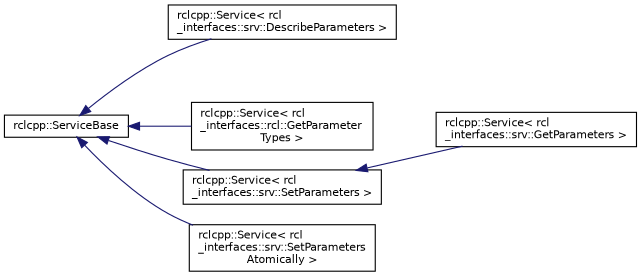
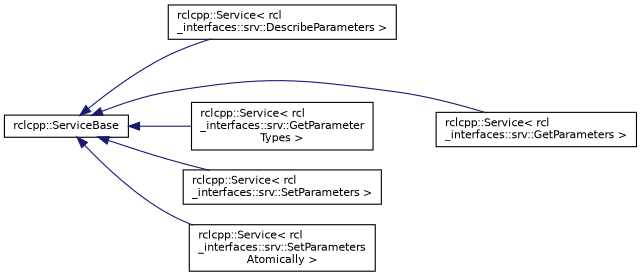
node "rclcpp::Service< rcl _interfaces::rcl::GetParameter Types >": label "rclcpp::Service< rcl _interfaces::rcl::GetParameter Types >" -> "rclcpp::Service< rcl _interfaces::srv::GetParameter Types >"
edge "rclcpp::Service< rcl _interfaces::srv::GetParameters >" -> "rclcpp::Service< rcl _interfaces::srv::SetParameters >": now "rclcpp::Service< rcl _interfaces::srv::GetParameters >" -> "rclcpp::ServiceBase"
